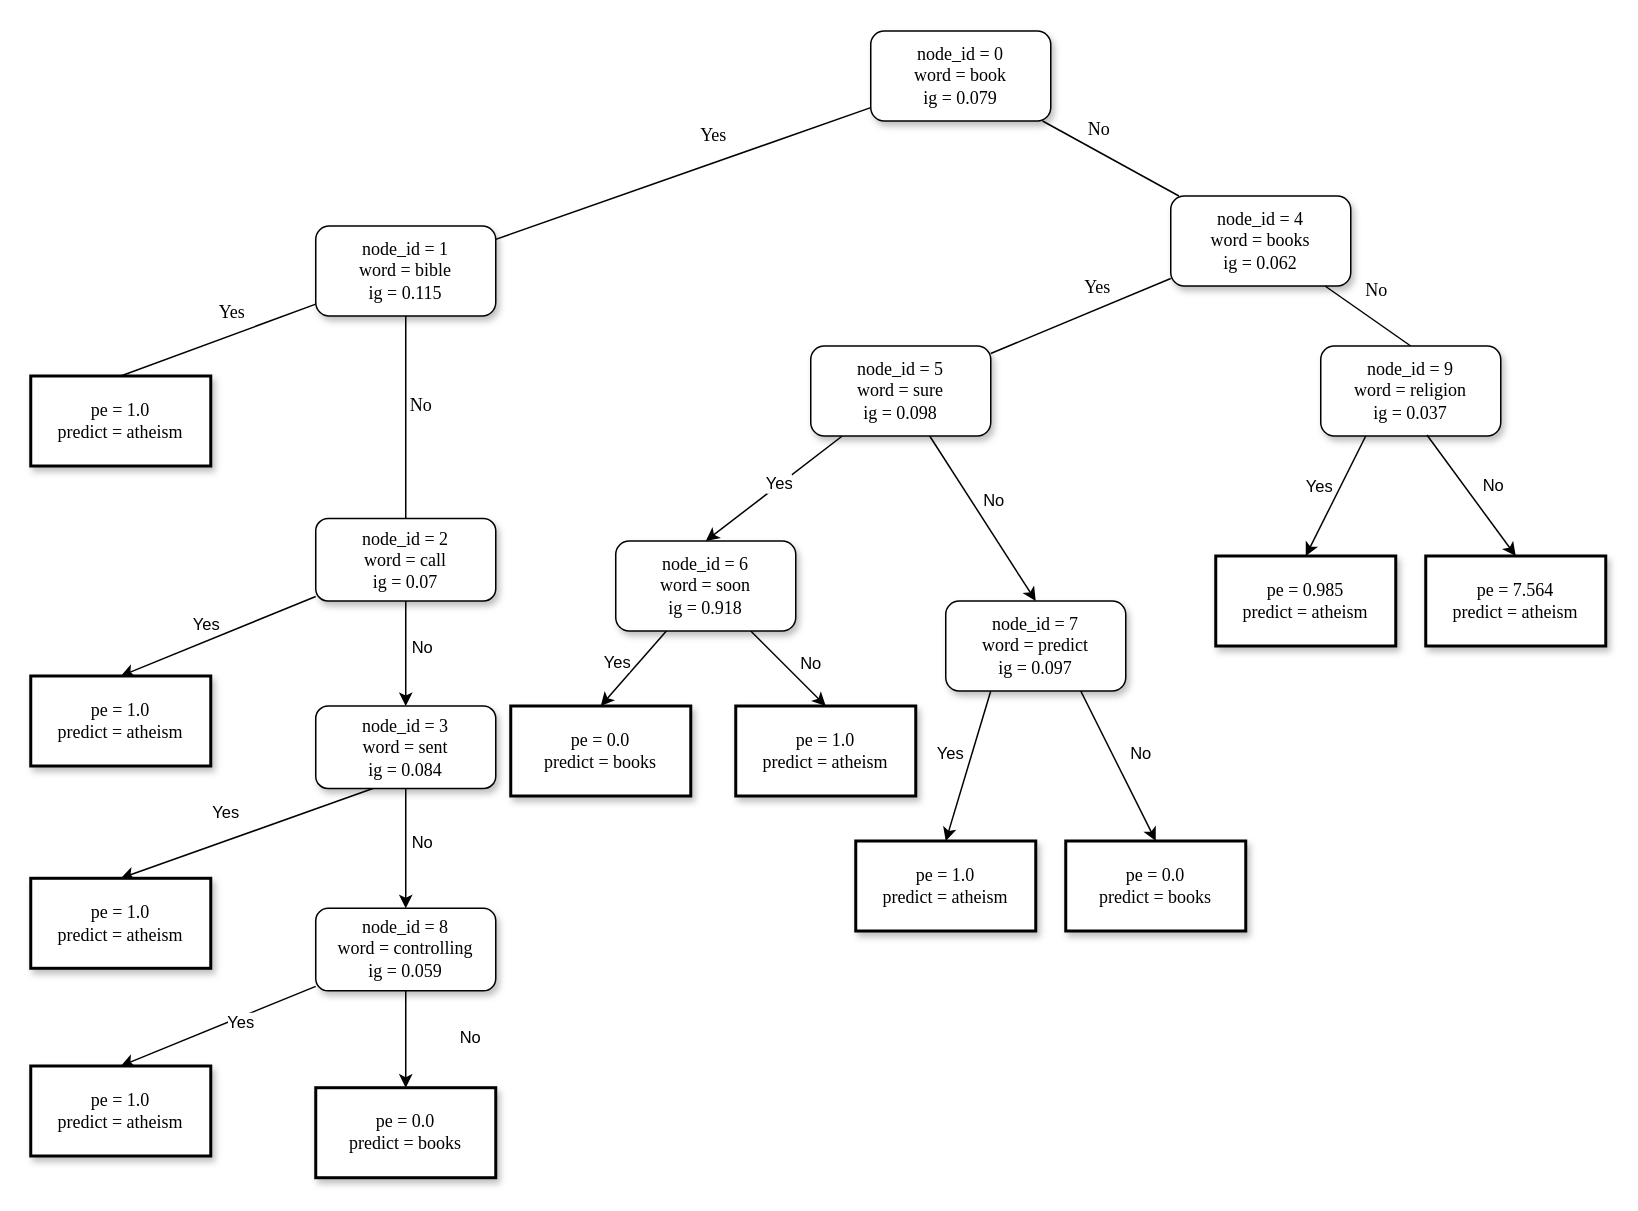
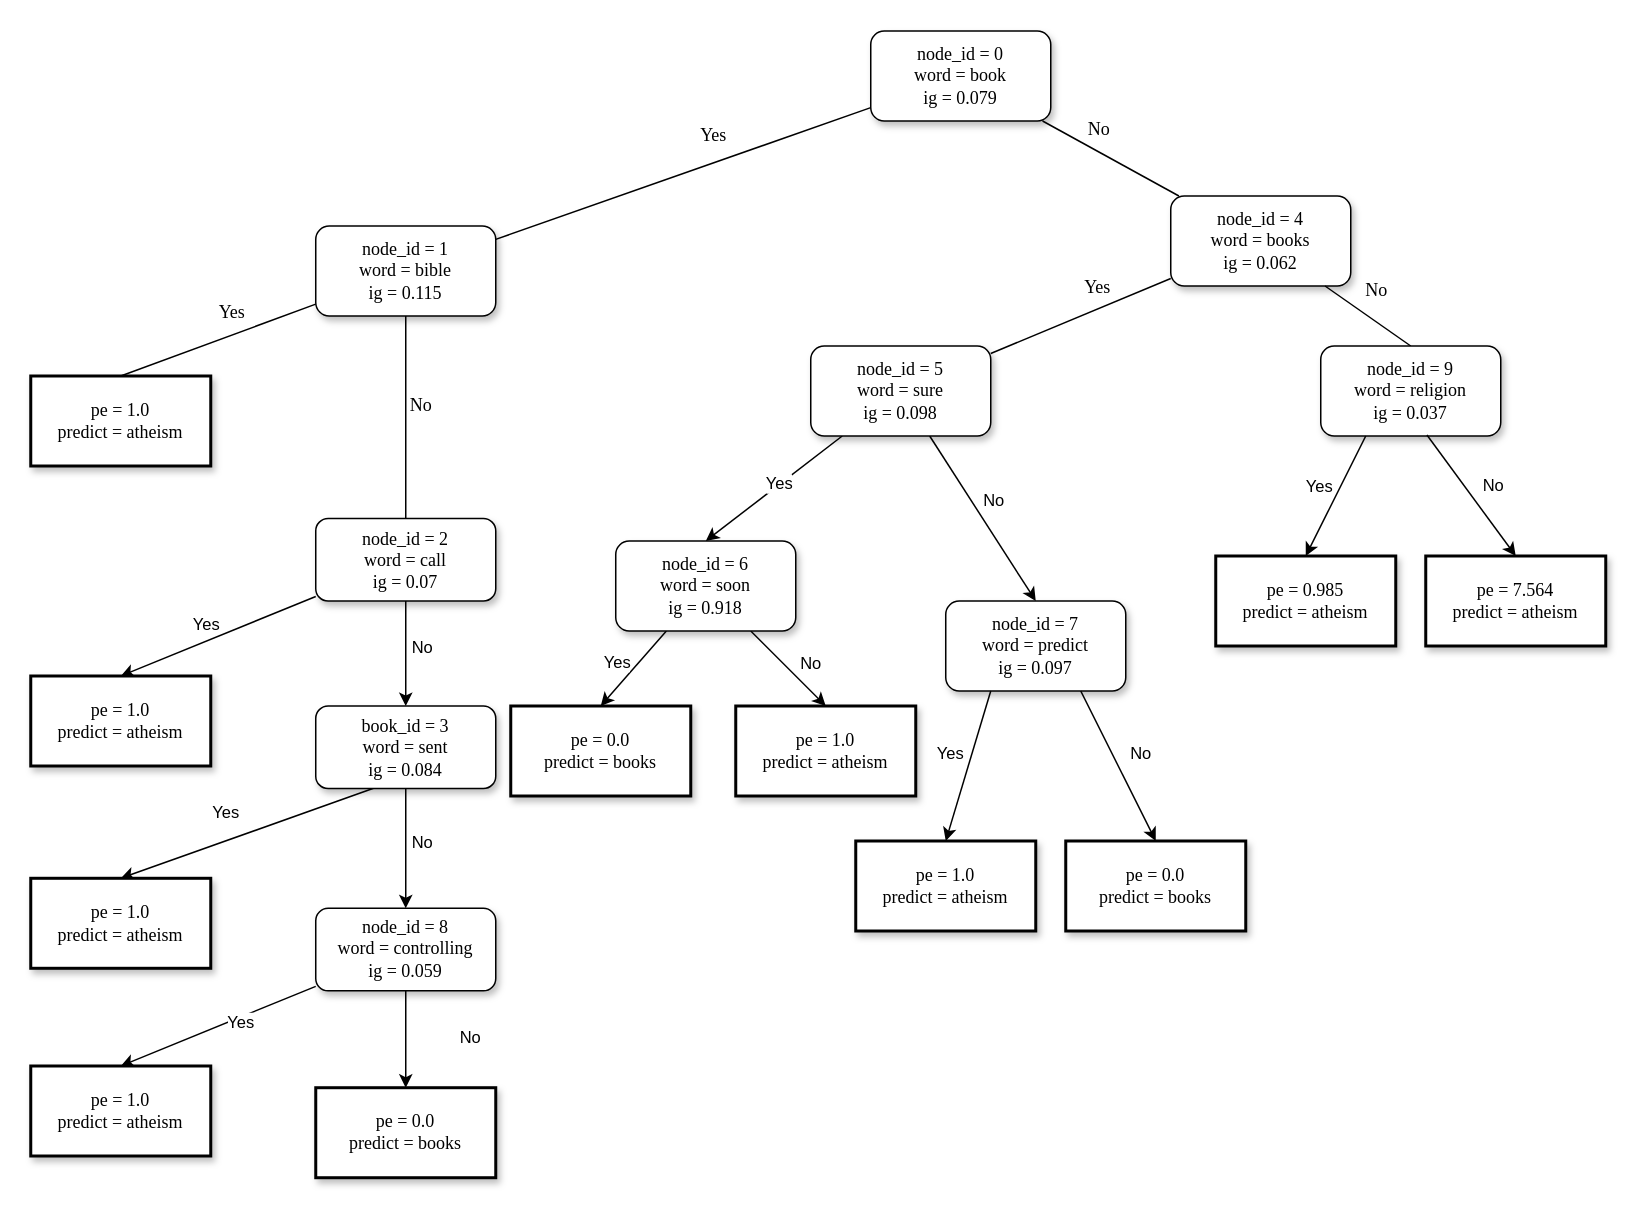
node "node_id = 3 word = sent ig = 0.084": label "node_id = 3 word = sent ig = 0.084" -> "book_id = 3 word = sent ig = 0.084"
